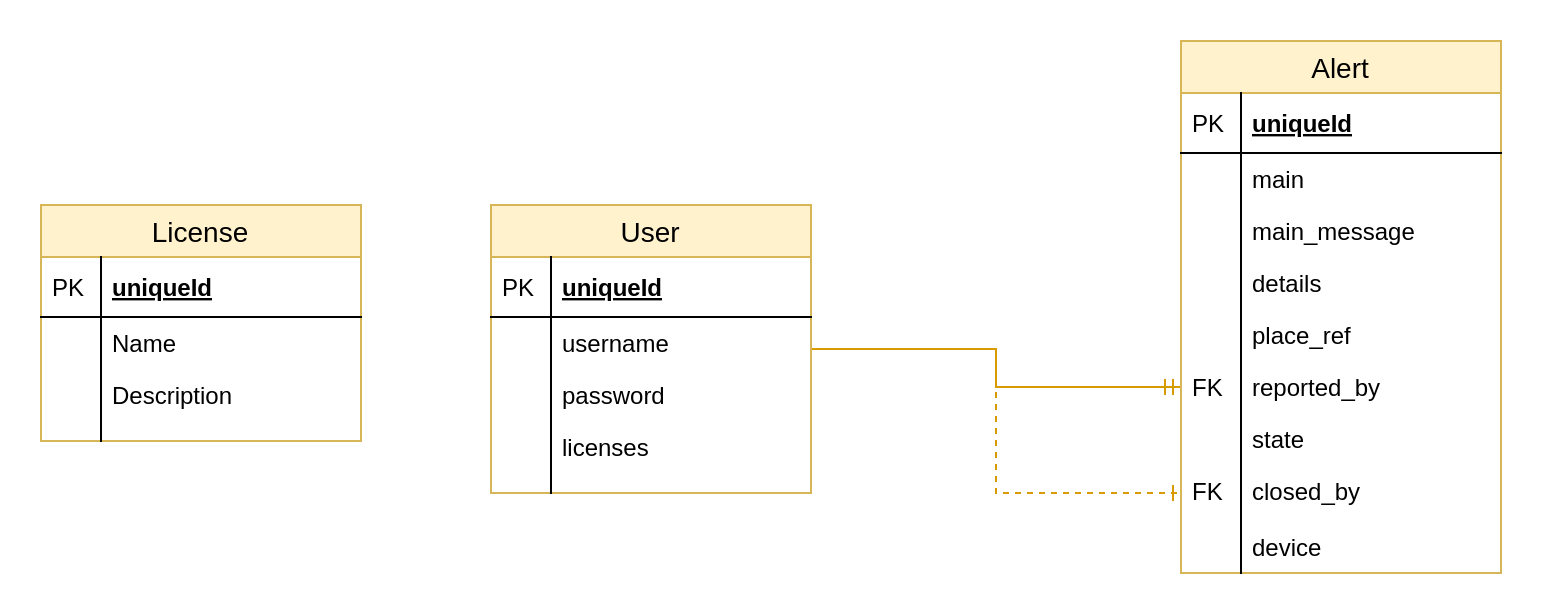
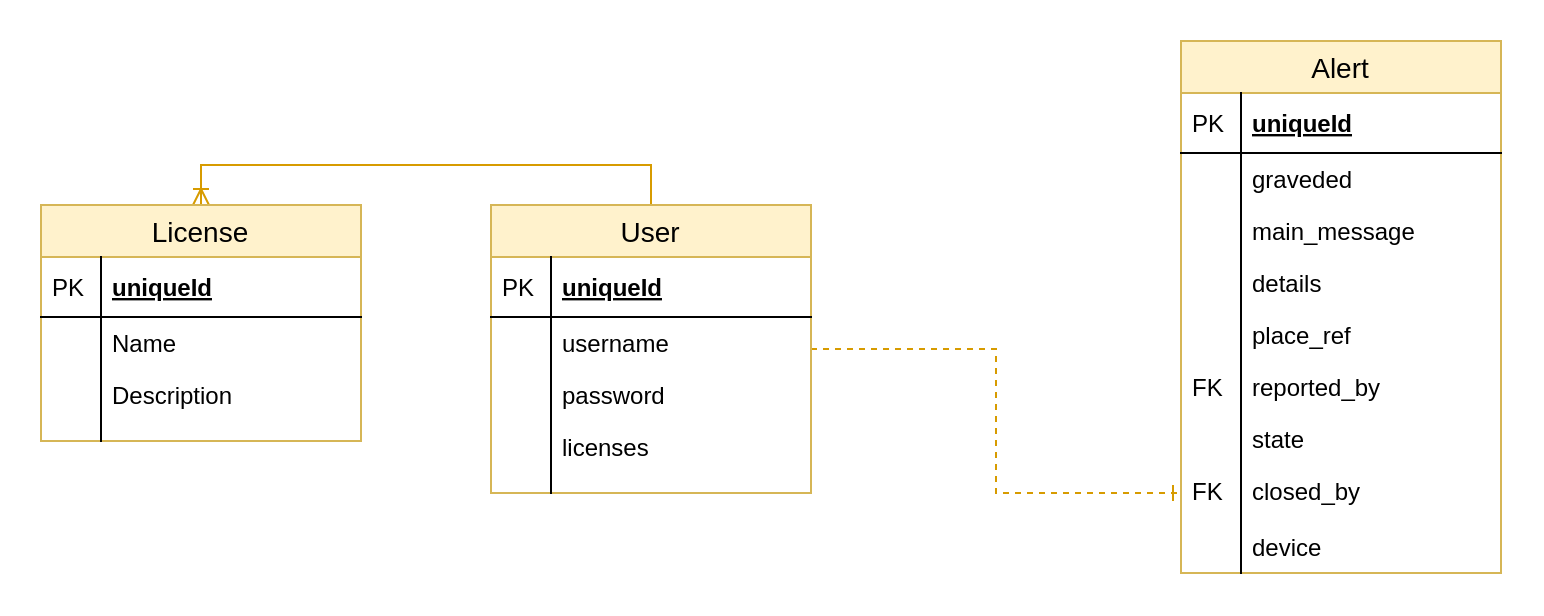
edge "User" -> "License": added
node "main": label "main" -> "graveded"
edge "User" -> "reported_by": removed
